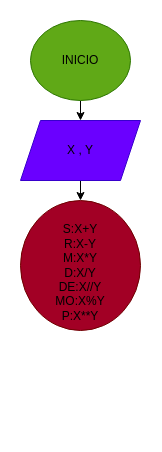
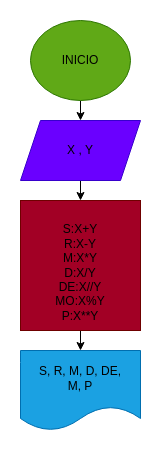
node "S:X+Y R:X-Y M:X*Y D:X/Y DE:X//Y MO:X%Y P:X**Y": shape ellipse -> rectangle
edge "S:X+Y R:X-Y M:X*Y D:X/Y DE:X//Y MO:X%Y P:X**Y" -> "S, R, M, D, DE, M, P": added
node "S, R, M, D, DE, M, P": added
